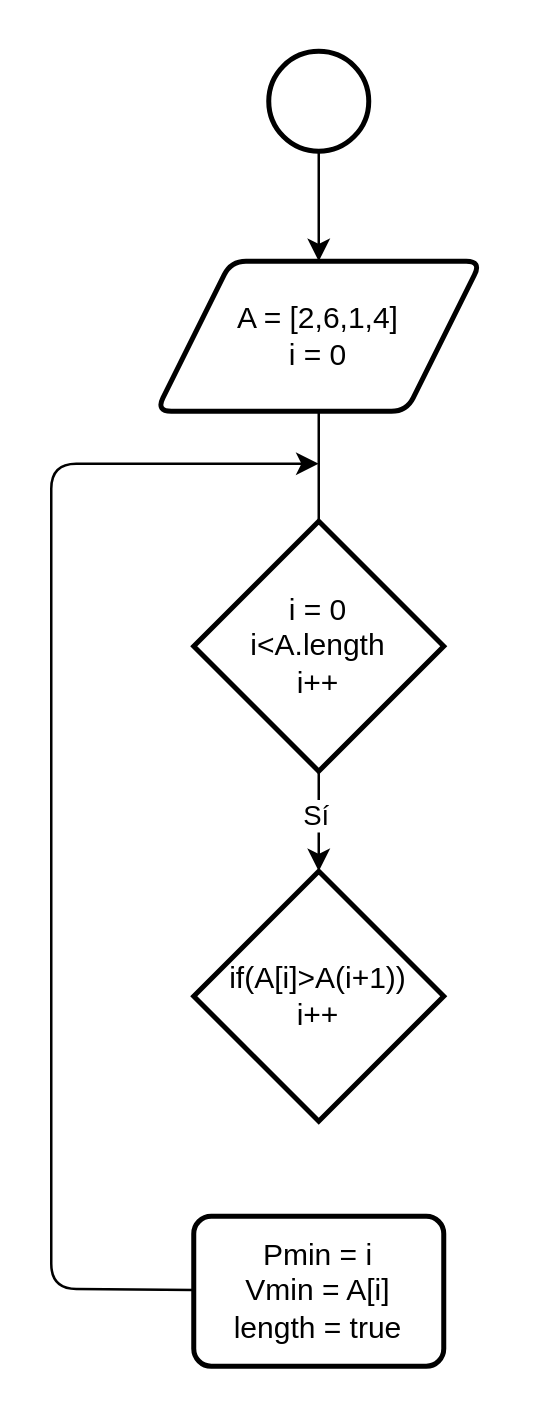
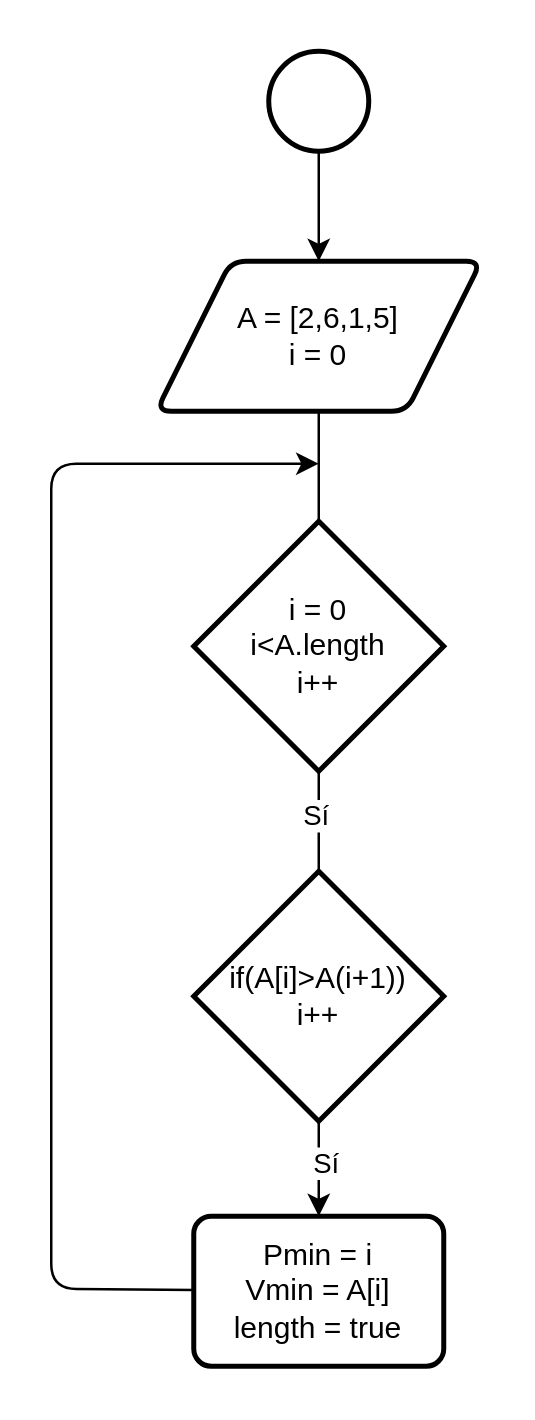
node "A = [2,6,1,4] i = 0": label "A = [2,6,1,4] i = 0" -> "A = [2,6,1,5] i = 0"
edge "i = 0 i<A.length i++" -> "if(A[i]>A(i+1)) i++": arrowhead classic -> none
edge "if(A[i]>A(i+1)) i++" -> "Pmin = i Vmin = A[i] length = true": added, label "Sí"
